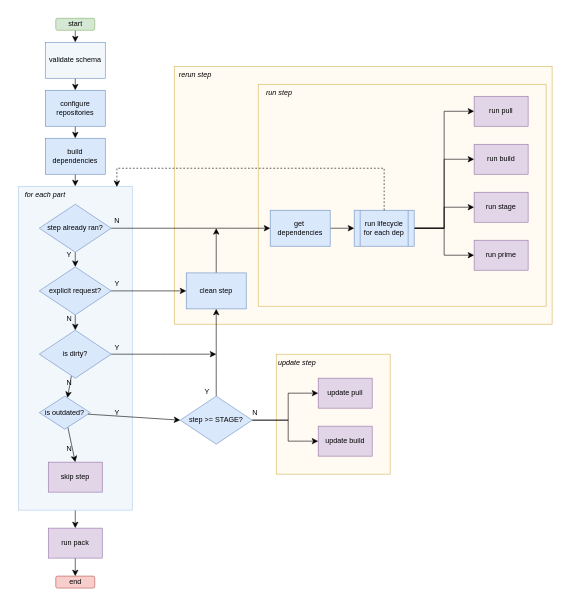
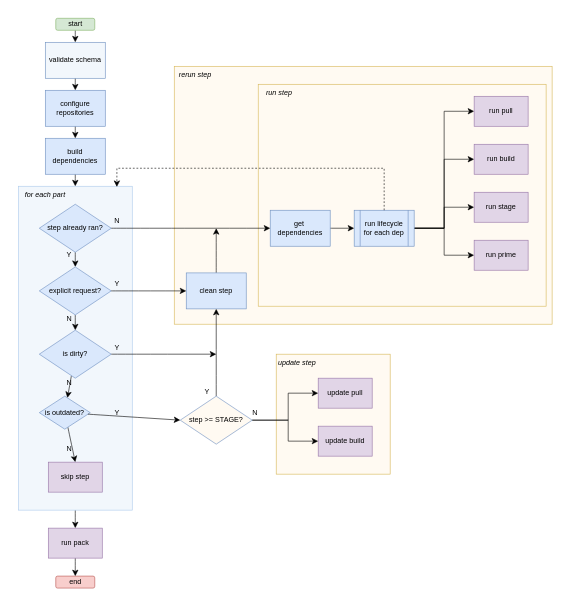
node "step >= STAGE?": fillcolor #dae8fc -> #fffaf2
